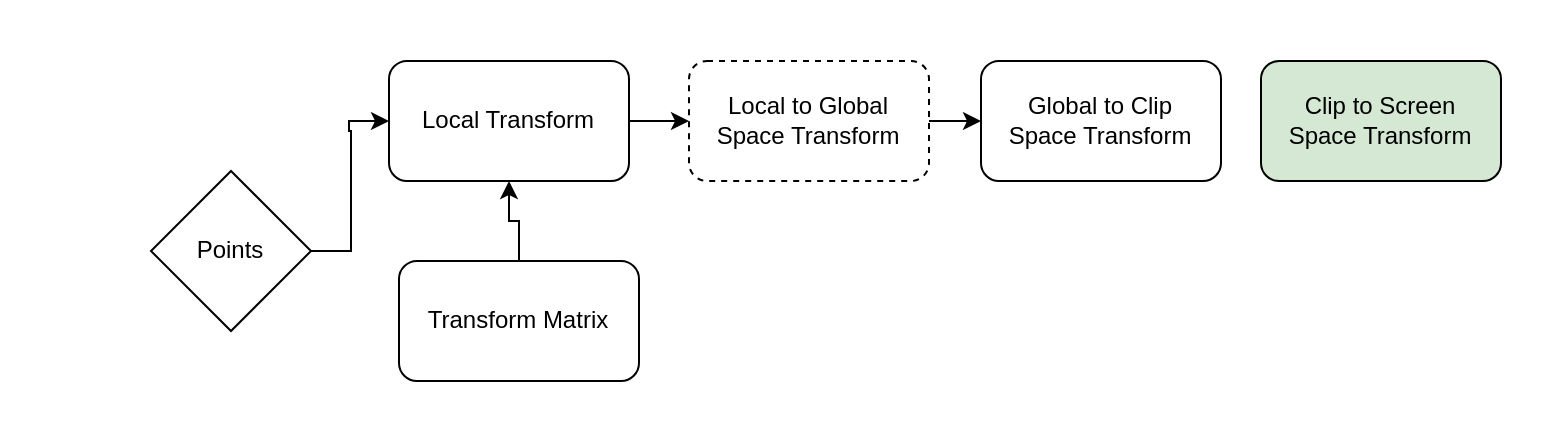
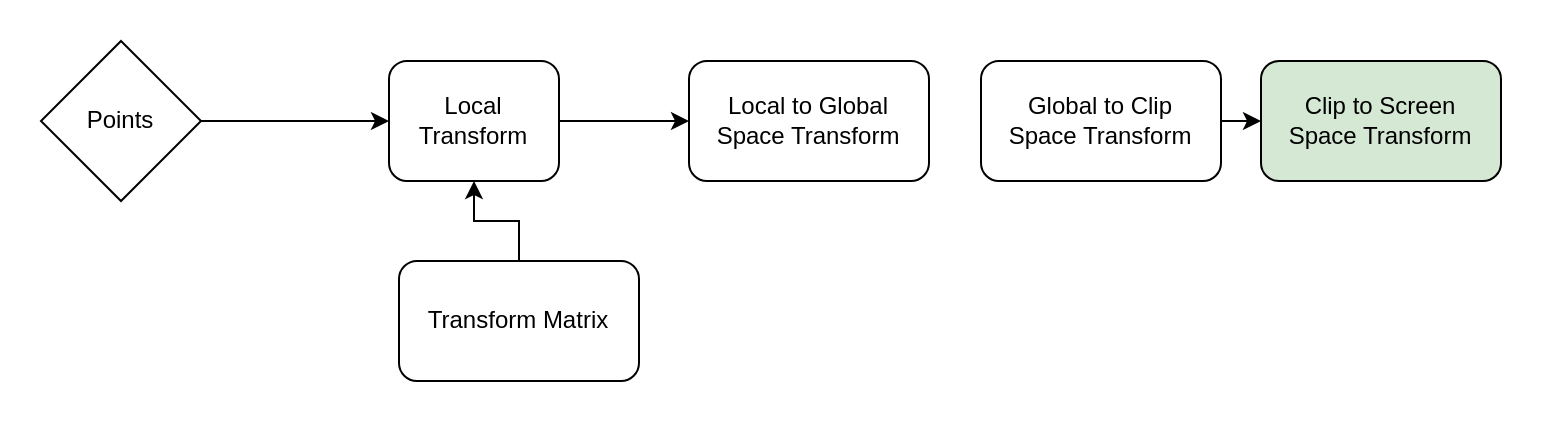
node "Local Transform": size 240x120 -> 170x120
node "Local to Global Space Transform": style dashed -> solid
edge "Local to Global Space Transform" -> "Global to Clip Space Transform": removed
edge "Global to Clip Space Transform" -> "Clip to Screen Space Transform": added
node "Points": moved (231, 251) -> (121, 121)
